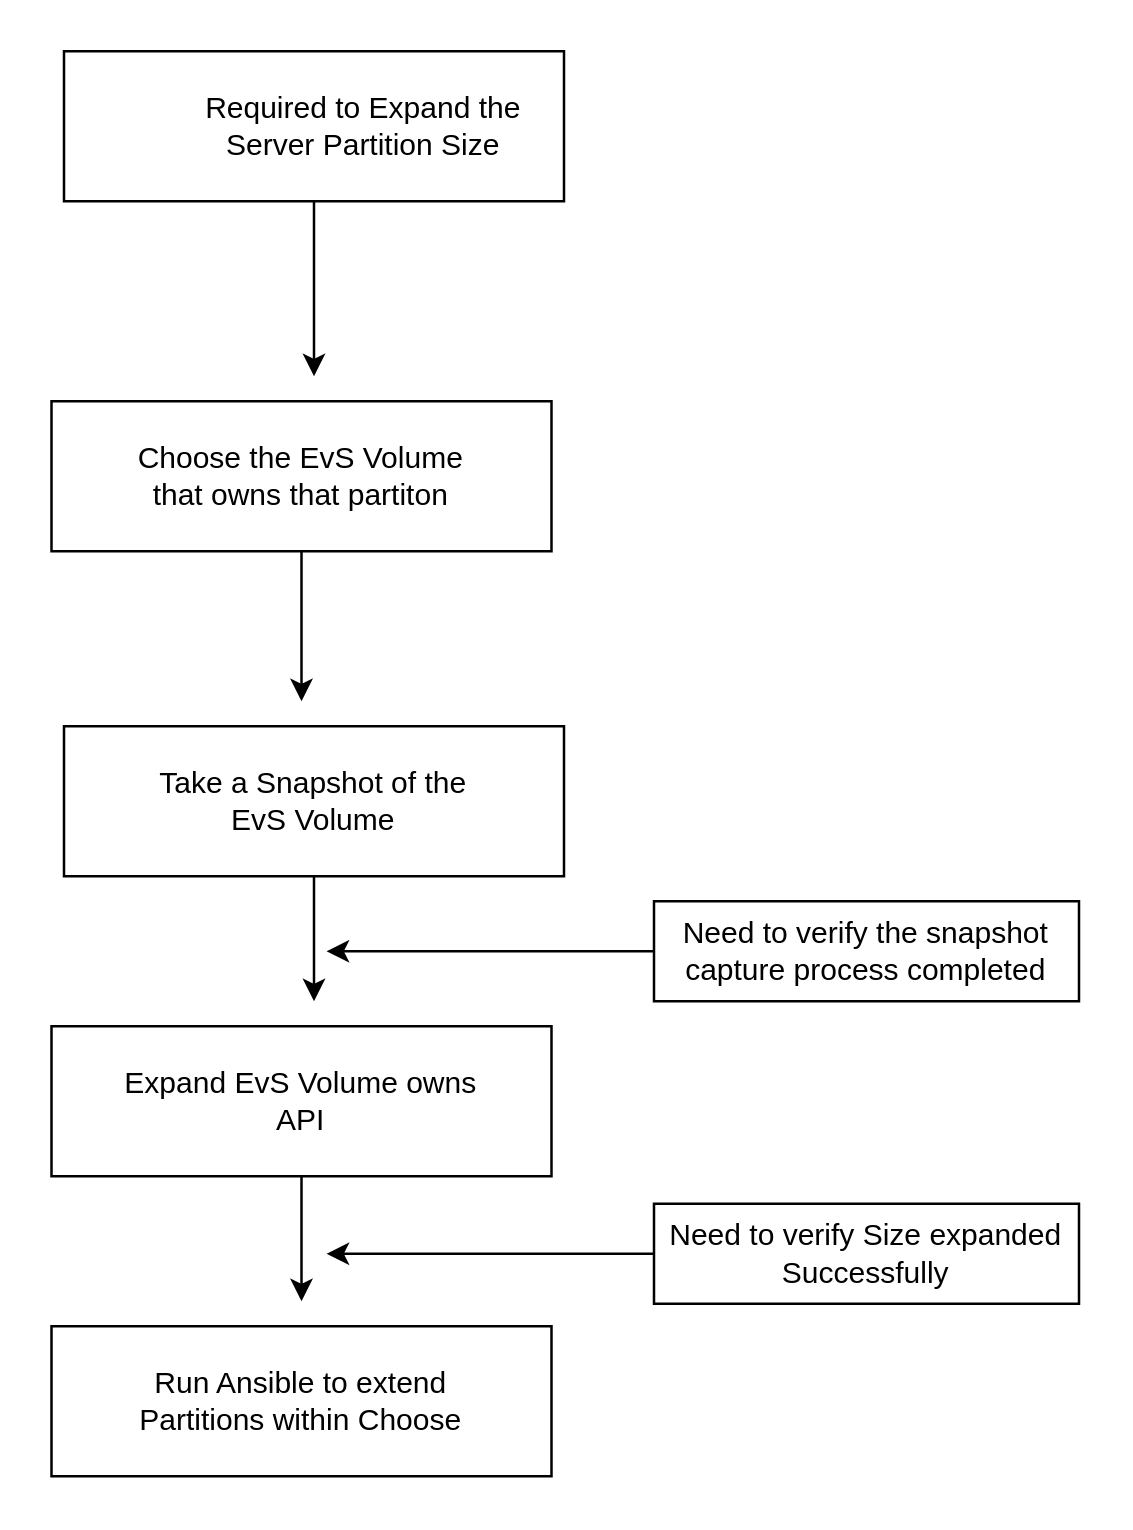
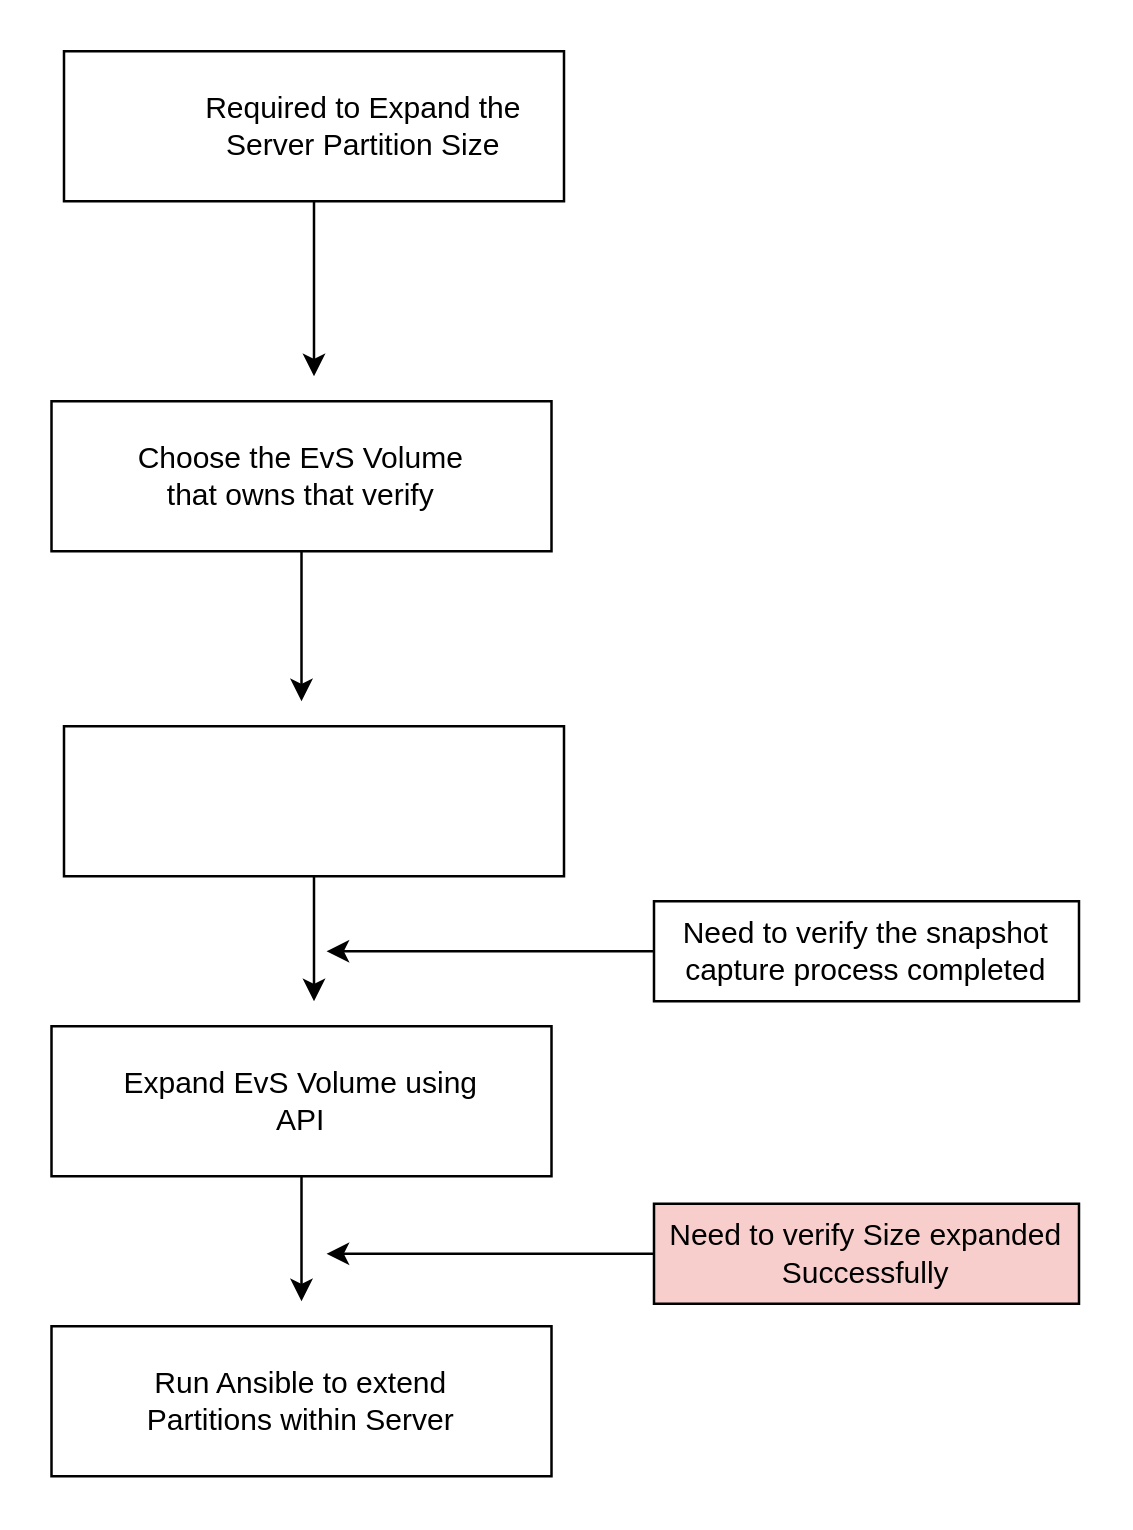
node "Choose the EvS Volume that owns that partiton": label "Choose the EvS Volume that owns that partiton" -> "Choose the EvS Volume that owns that verify"
node "Take a Snapshot of the EvS Volume": removed
node "Expand EvS Volume owns API": label "Expand EvS Volume owns API" -> "Expand EvS Volume using API"
node "Need to verify Size expanded Successfully": fillcolor #ffffff -> #f8cecc
node "Run Ansible to extend Partitions within Choose": label "Run Ansible to extend Partitions within Choose" -> "Run Ansible to extend Partitions within Server"
